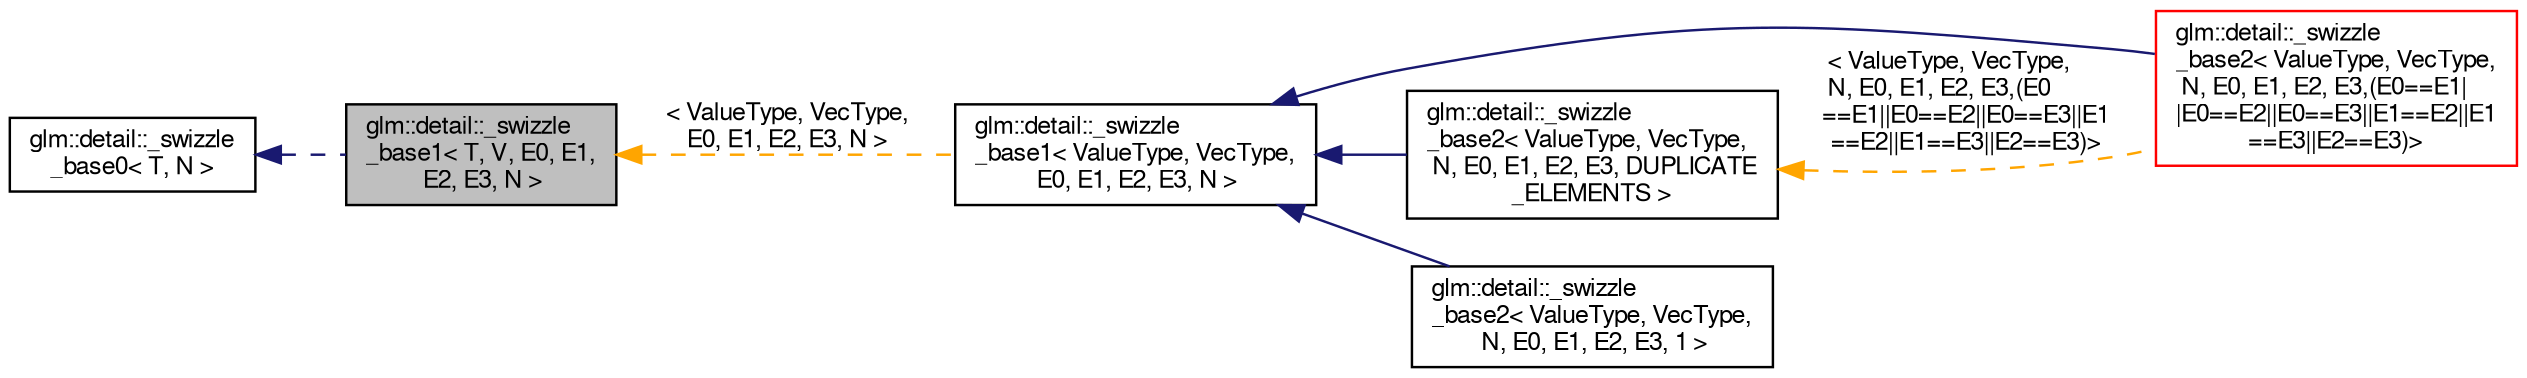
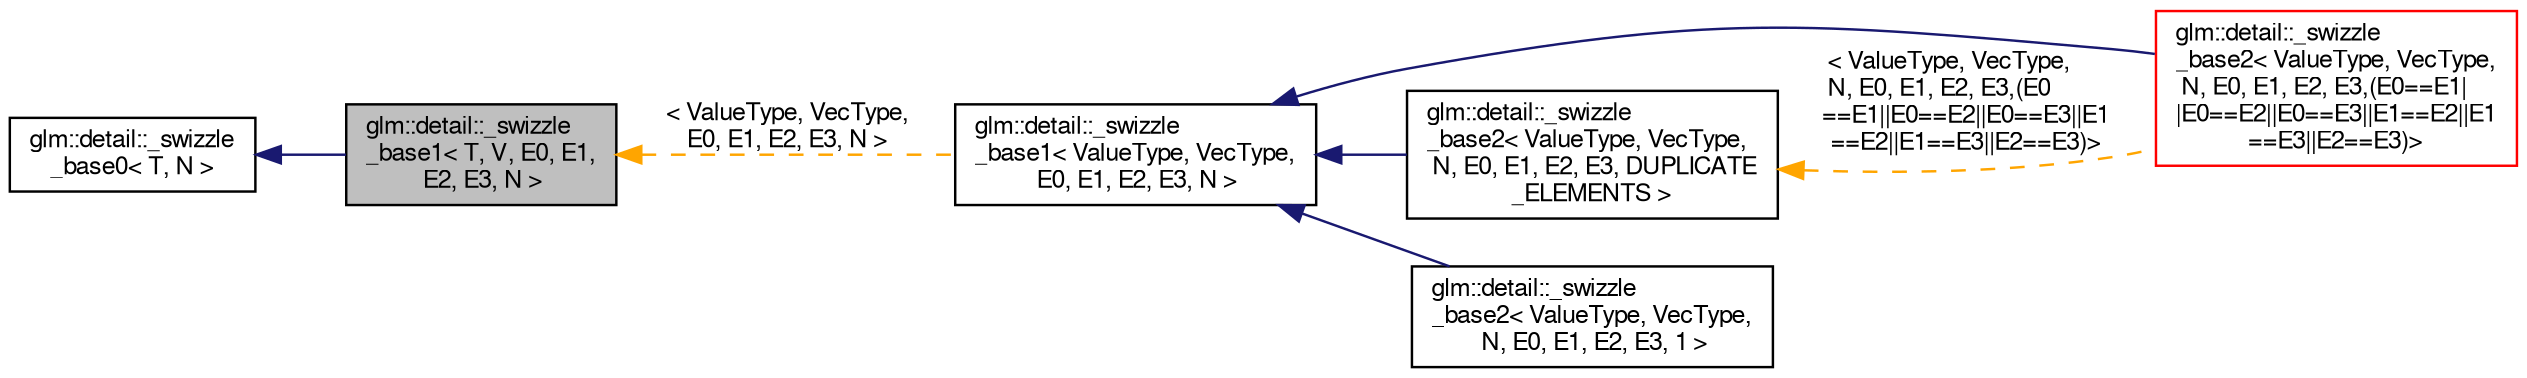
edge "glm::detail::_swizzle _base1< T, V, E0, E1, E2, E3, N >" -> "glm::detail::_swizzle _base0< T, N >": style dashed -> solid
